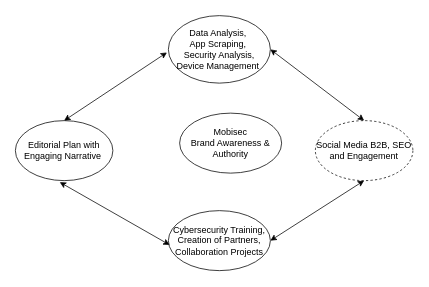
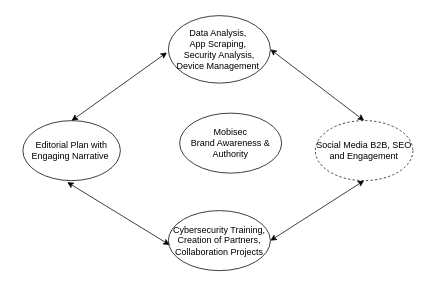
node "Editorial Plan with Engaging Narrative": moved (64, 150) -> (72, 150)
